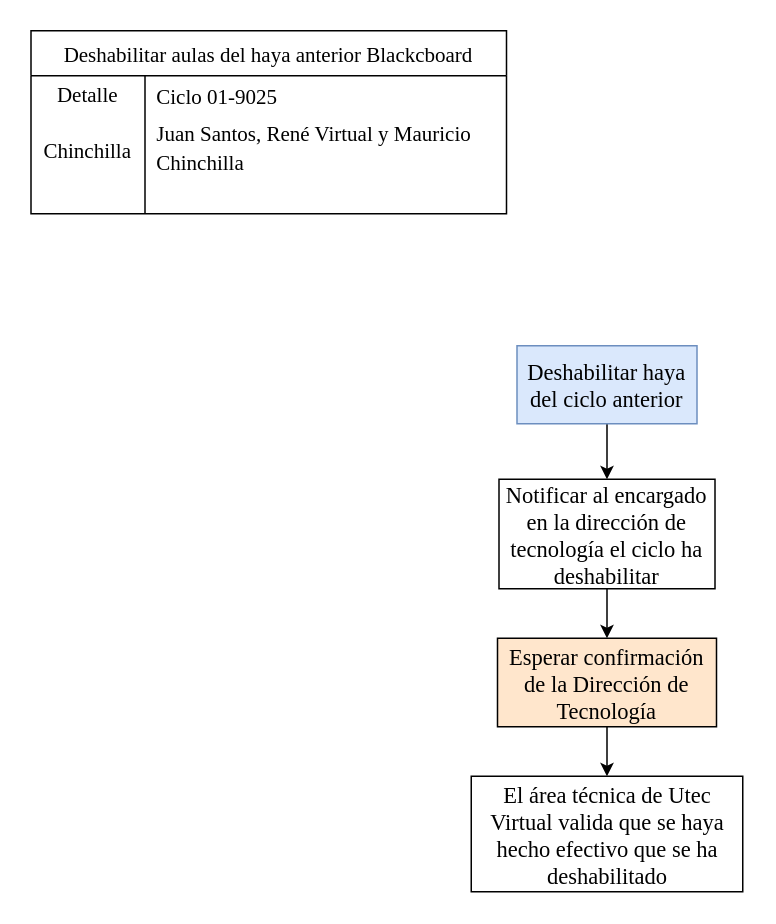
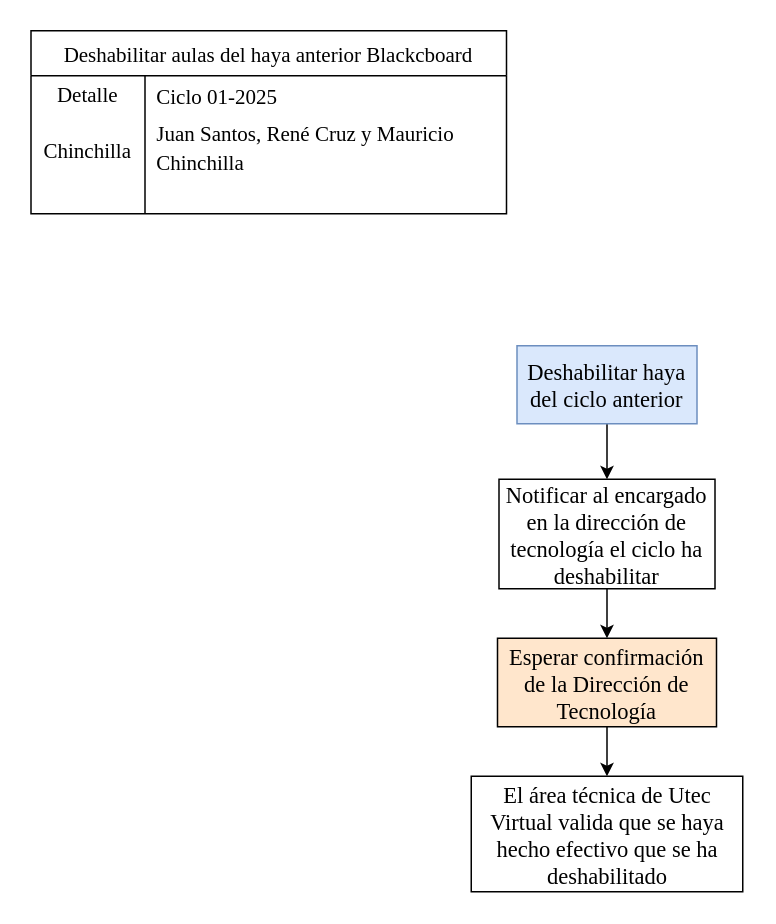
node "Ciclo 01-9025": label "Ciclo 01-9025" -> "Ciclo 01-2025"
node "Juan Santos, René Virtual y Mauricio Chinchilla": label "Juan Santos, René Virtual y Mauricio Chinchilla" -> "Juan Santos, René Cruz y Mauricio Chinchilla"
